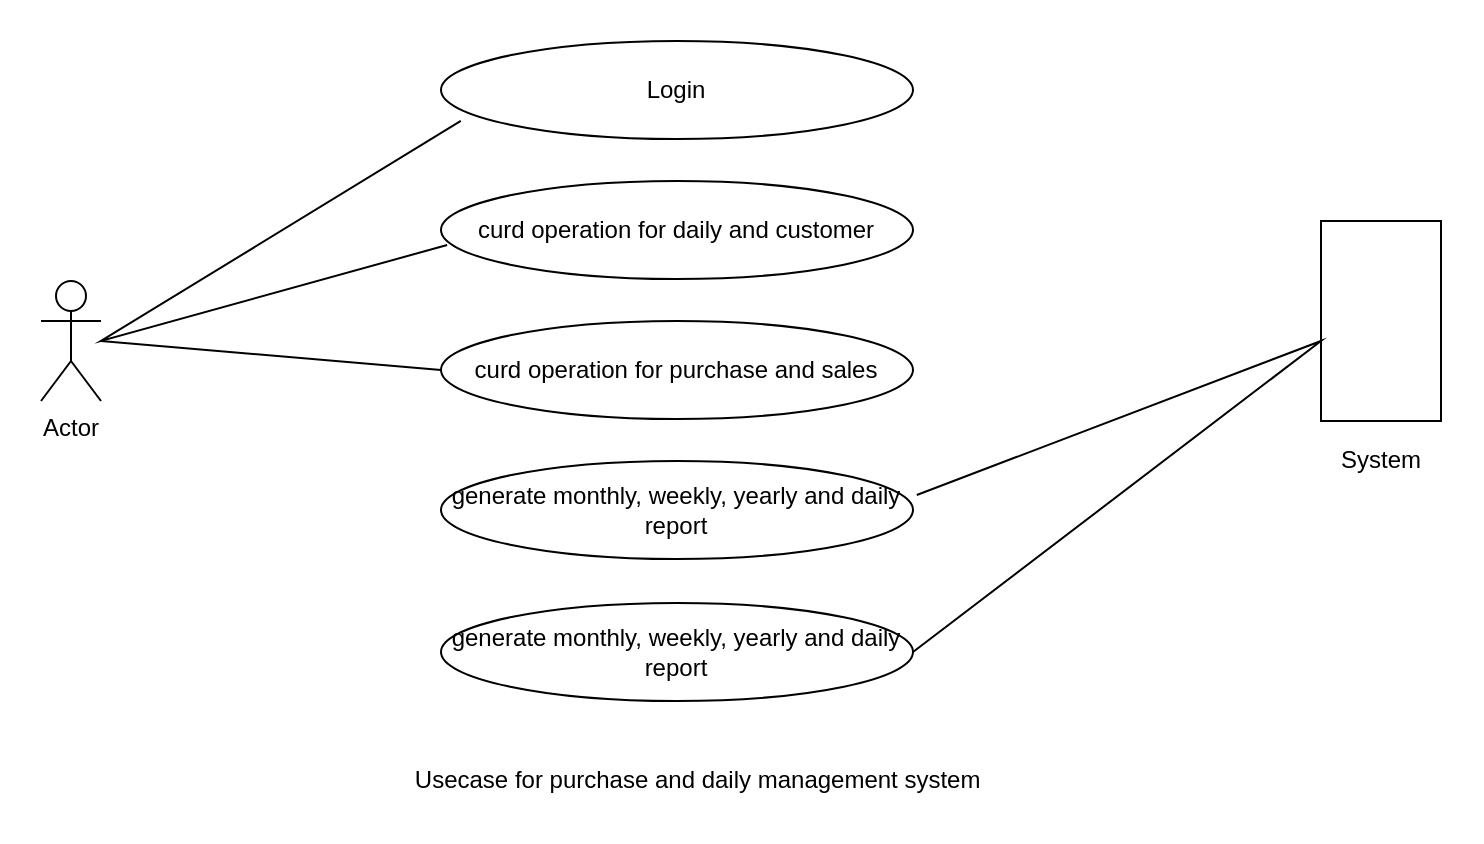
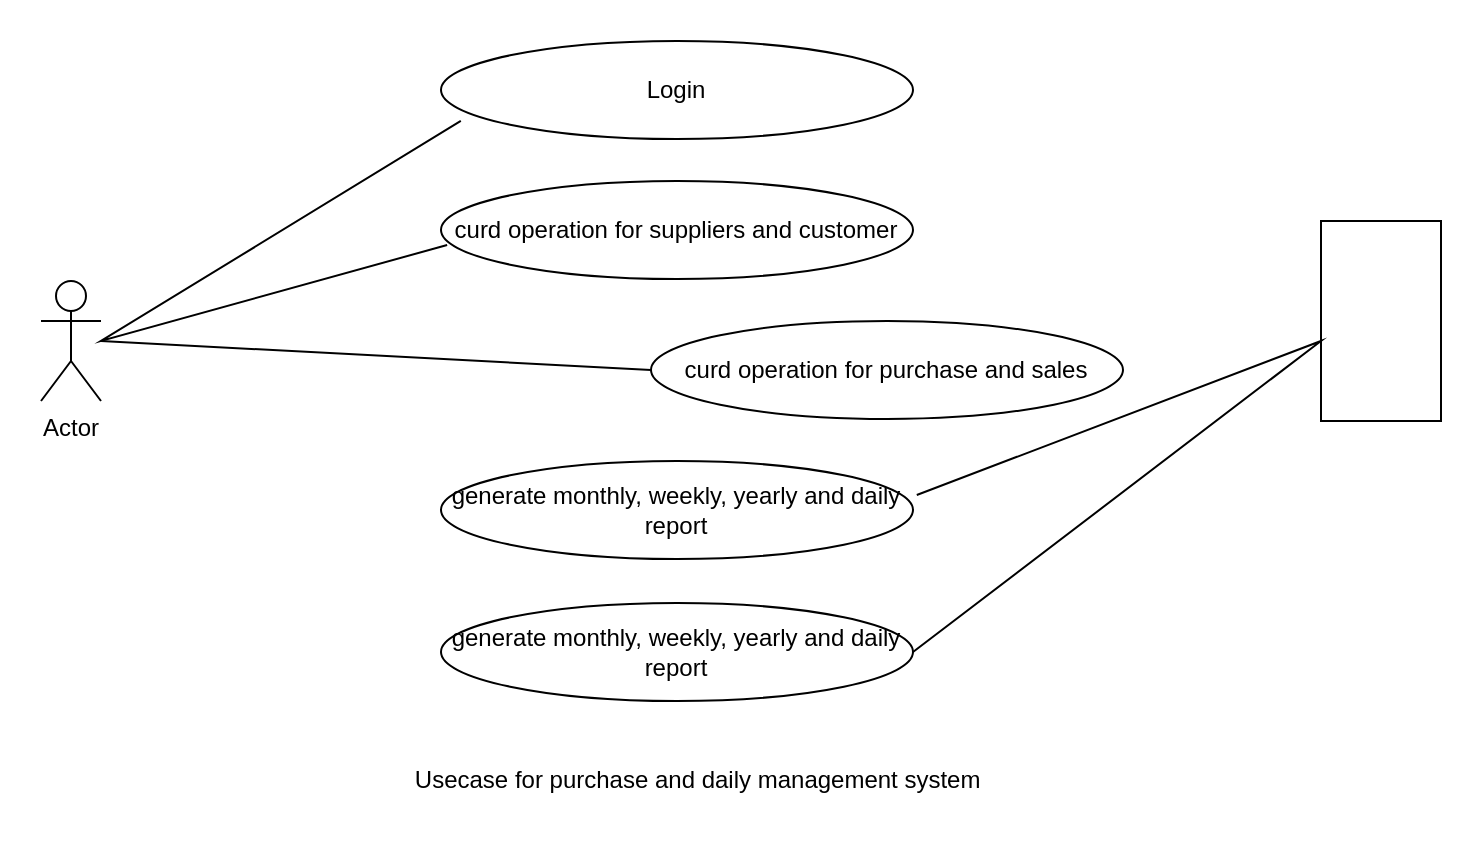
node "curd operation for daily and customer": label "curd operation for daily and customer" -> "curd operation for suppliers and customer"
node "curd operation for purchase and sales": moved (677, 370) -> (887, 370)
node "System": removed
